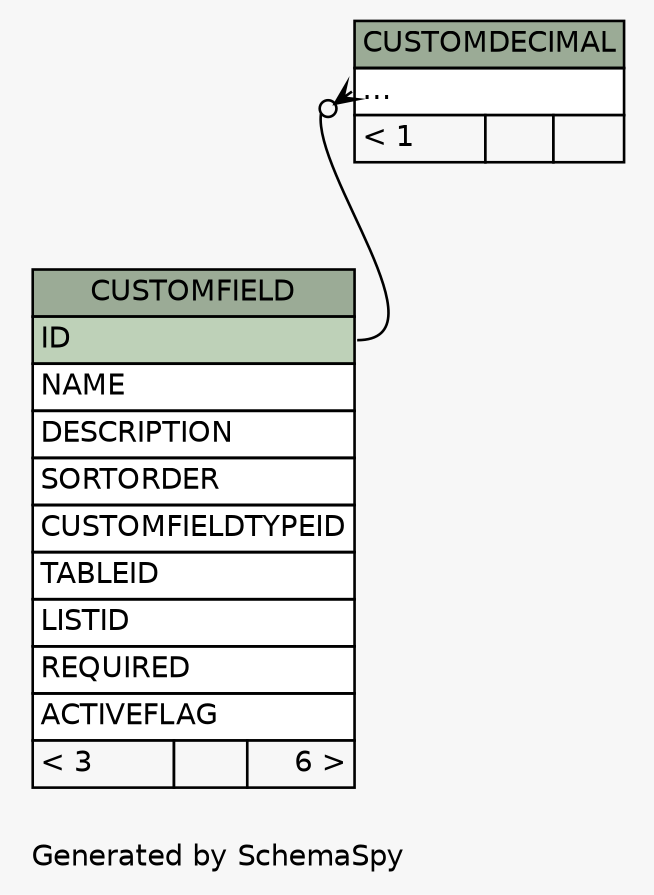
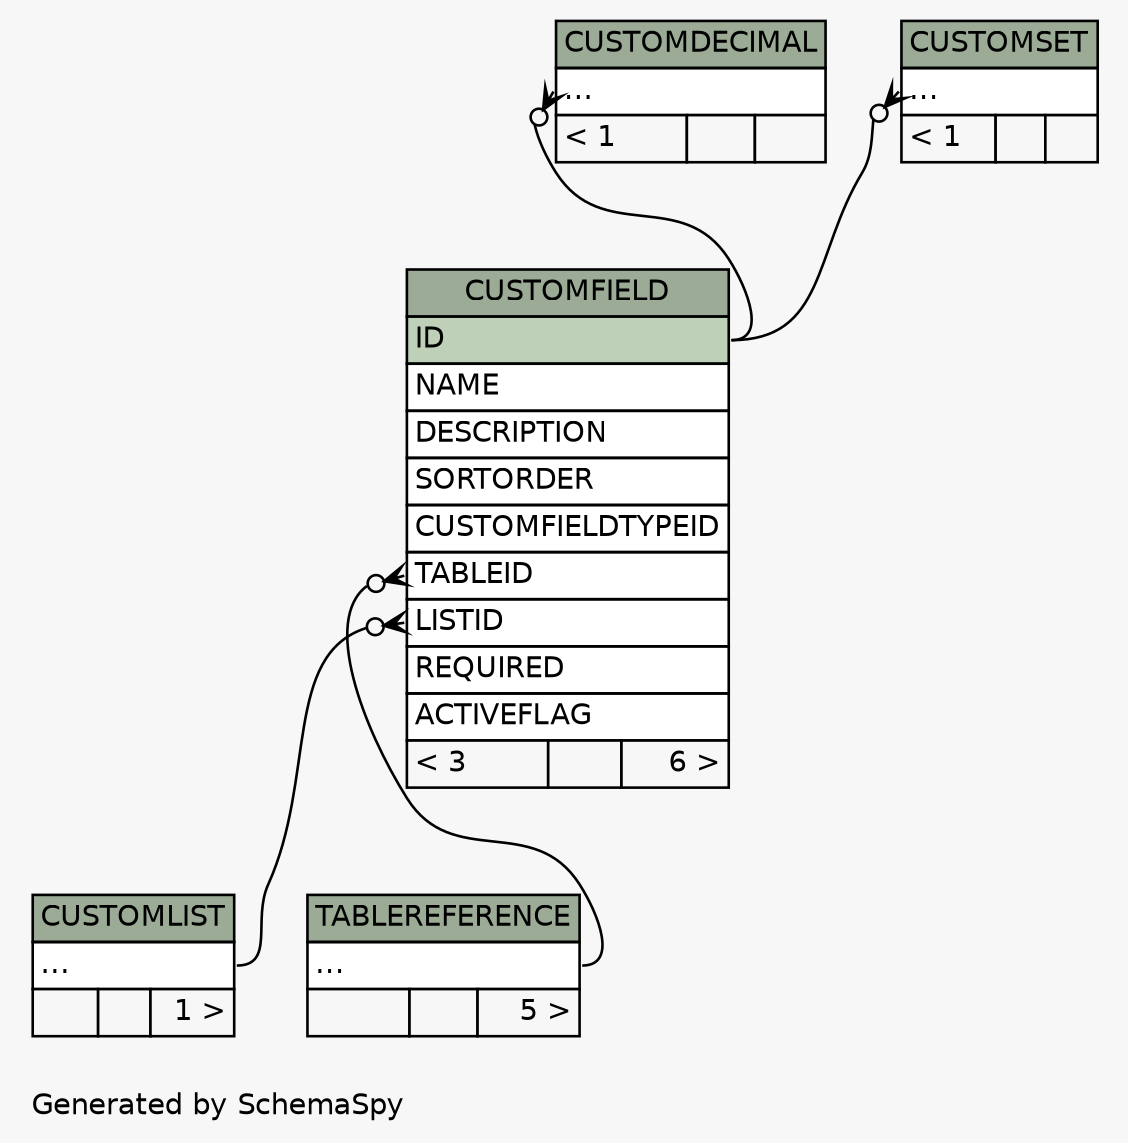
node "CUSTOMSET": added
node "CUSTOMLIST": added
node "TABLEREFERENCE": added
